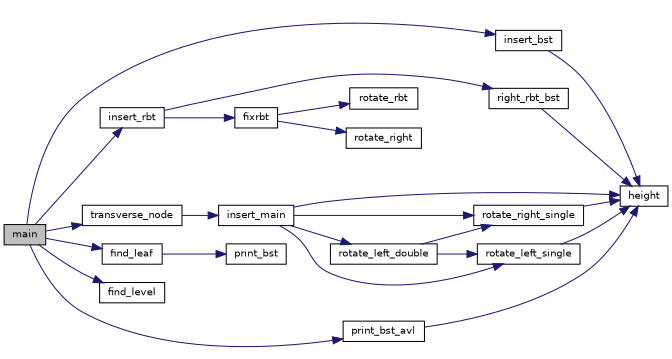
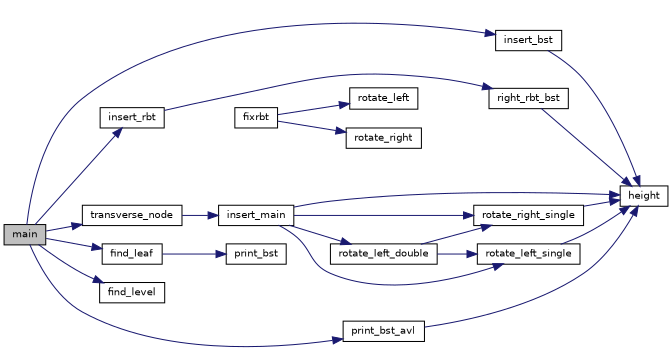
node "rotate_rbt": label "rotate_rbt" -> "rotate_left"
edge "insert_rbt" -> "fixrbt": removed
